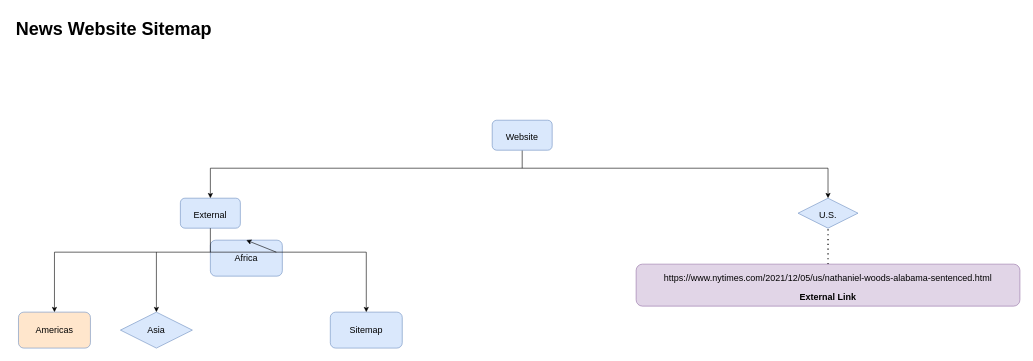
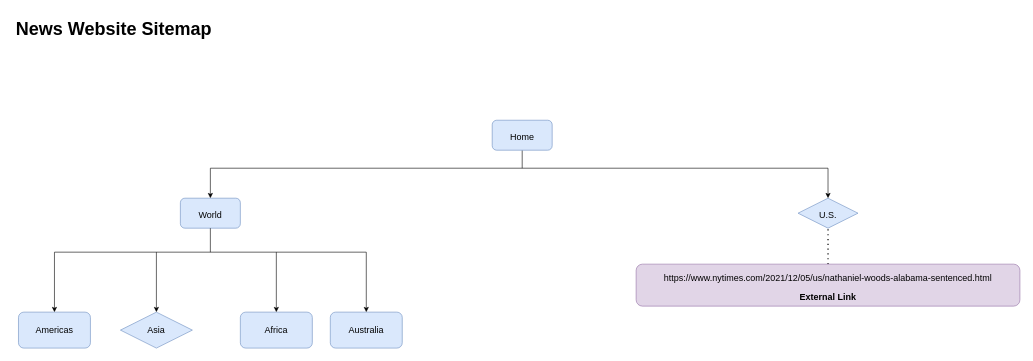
node "Website": label "Website" -> "Home"
node "External": label "External" -> "World"
node "Africa": moved (246, 258) -> (276, 330)
node "Americas": fillcolor #ffe6cc -> #dae8fc
node "Sitemap": label "Sitemap" -> "Australia"
